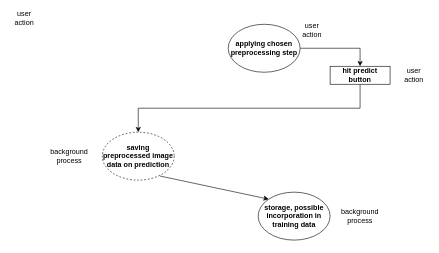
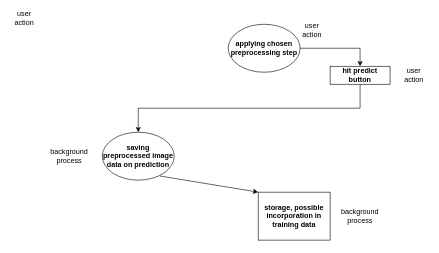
node "saving preprocessed image data on prediction": style dashed -> solid
node "storage, possible incorporation in training data": shape ellipse -> rectangle
